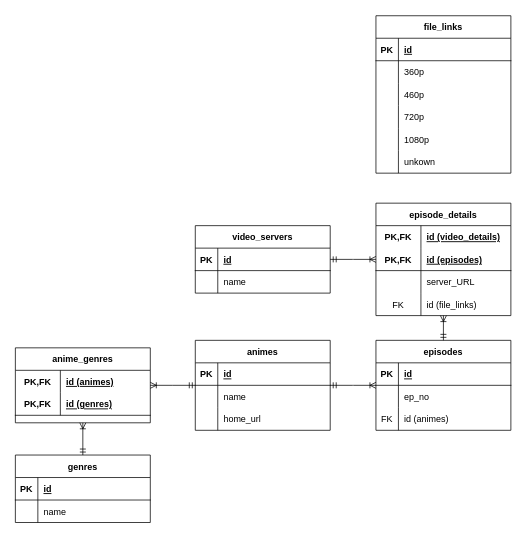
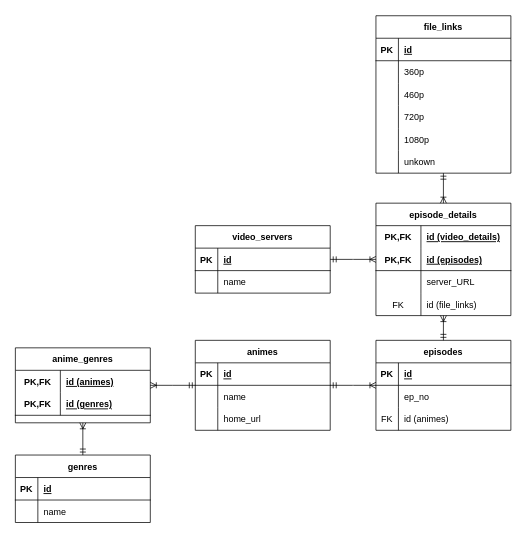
edge "file_links" -- "episode_details": added
